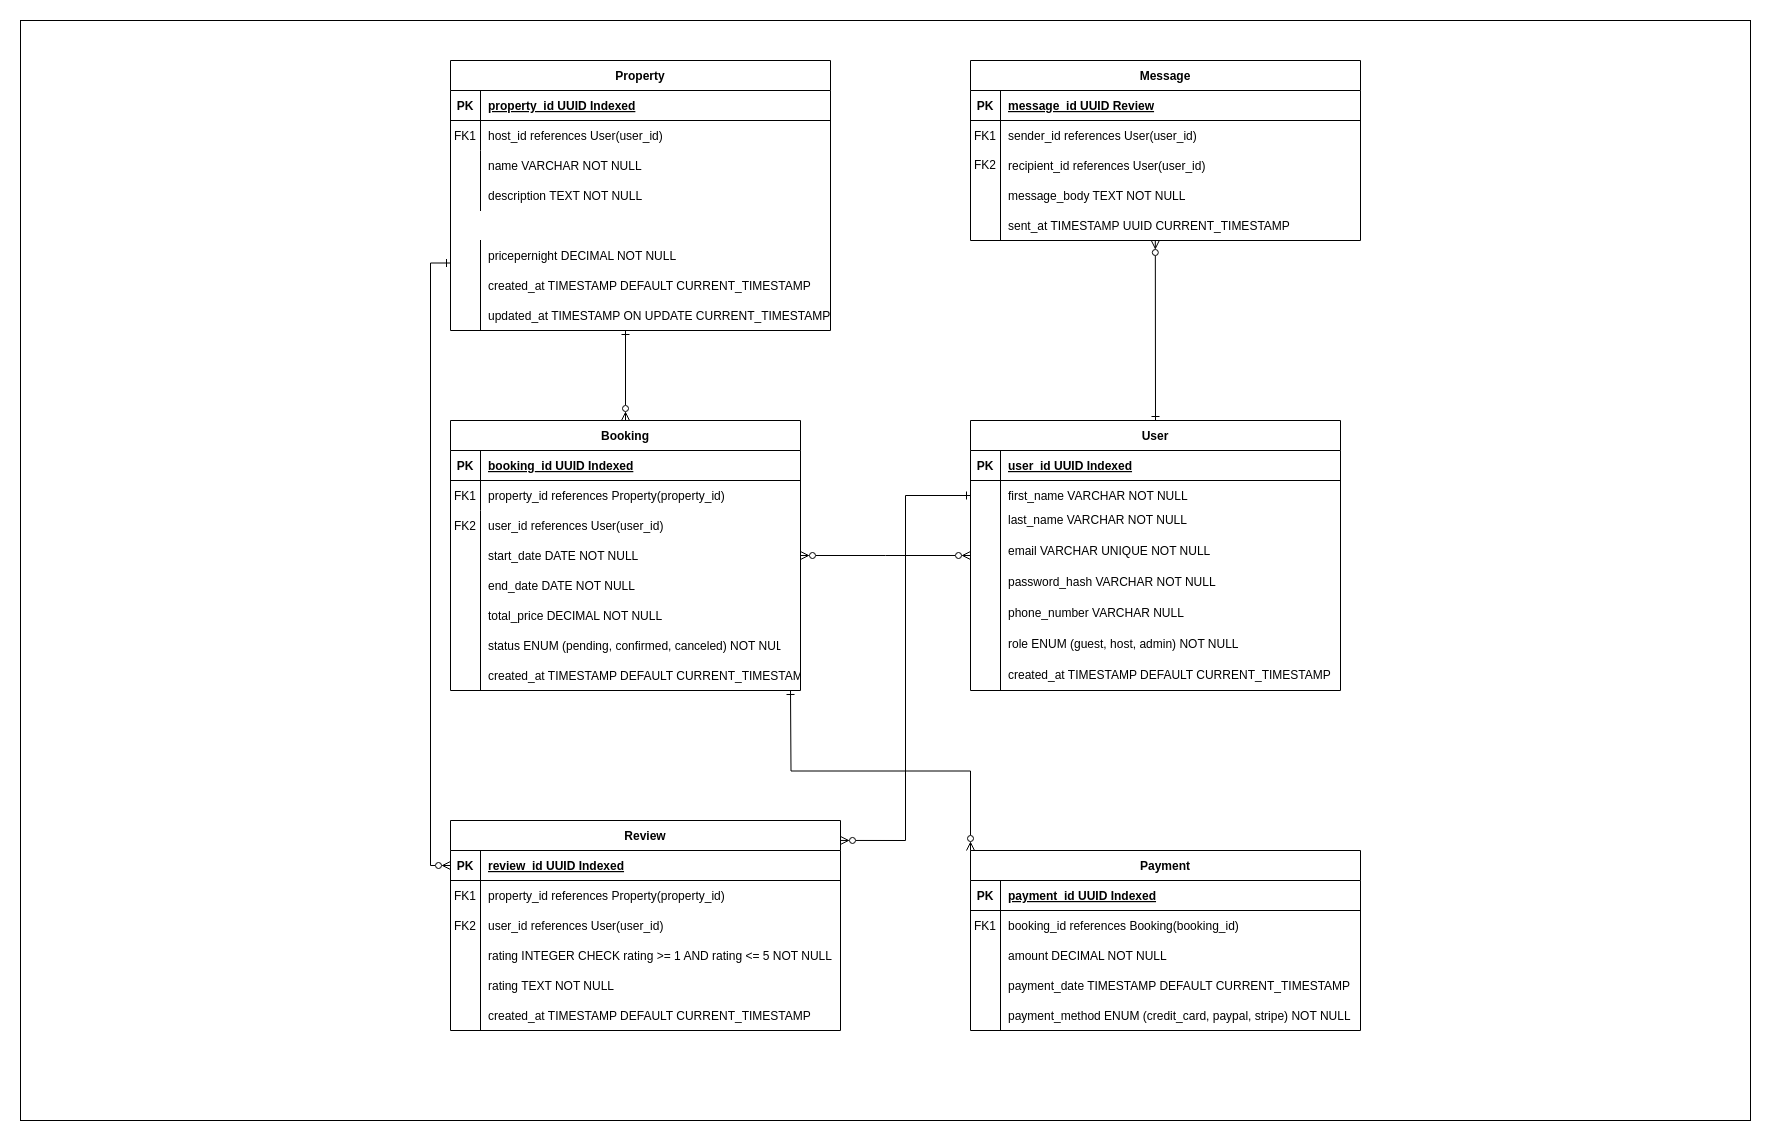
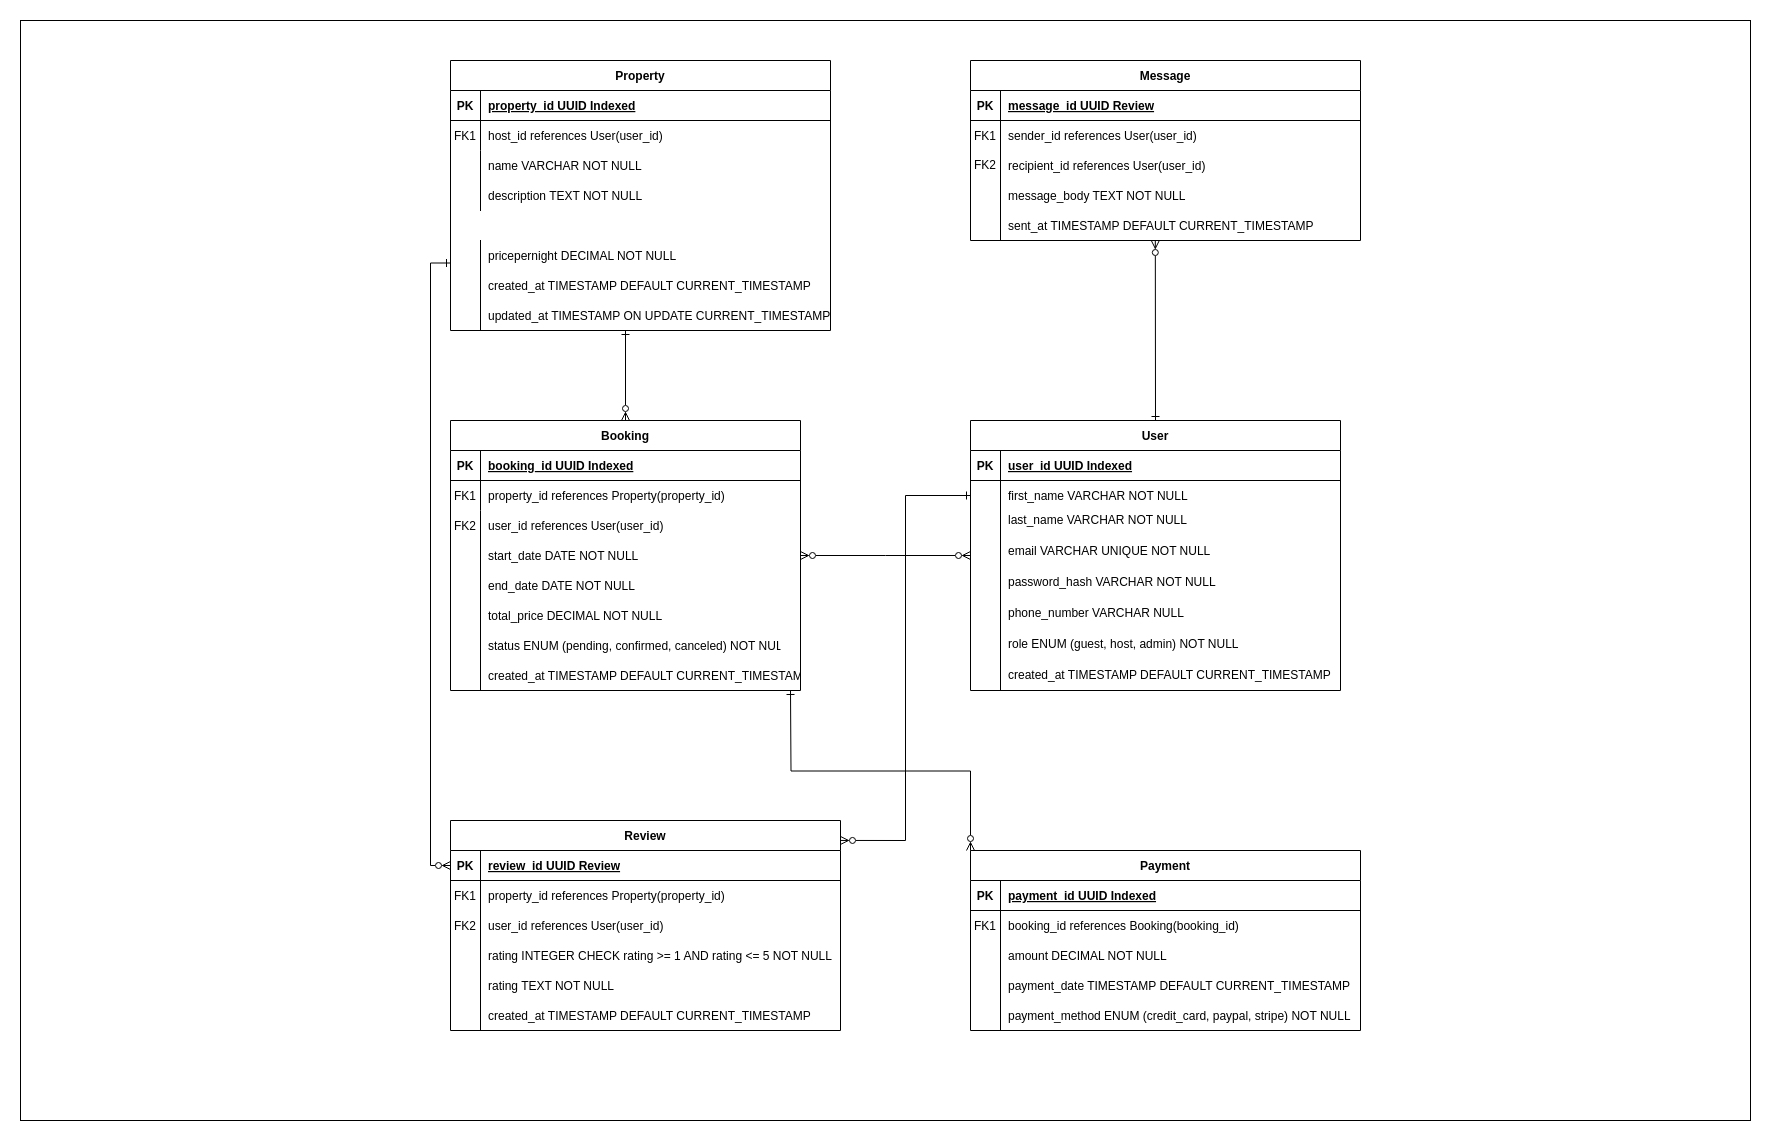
node "sent_at TIMESTAMP UUID CURRENT_TIMESTAMP": label "sent_at TIMESTAMP UUID CURRENT_TIMESTAMP" -> "sent_at TIMESTAMP DEFAULT CURRENT_TIMESTAMP"
node "review_id UUID Indexed": label "review_id UUID Indexed" -> "review_id UUID Review"
